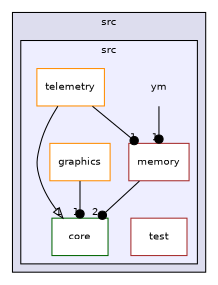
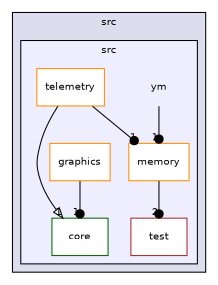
node "memory": color brown -> darkorange
edge "memory" -> "core": now "memory" -> "test"
